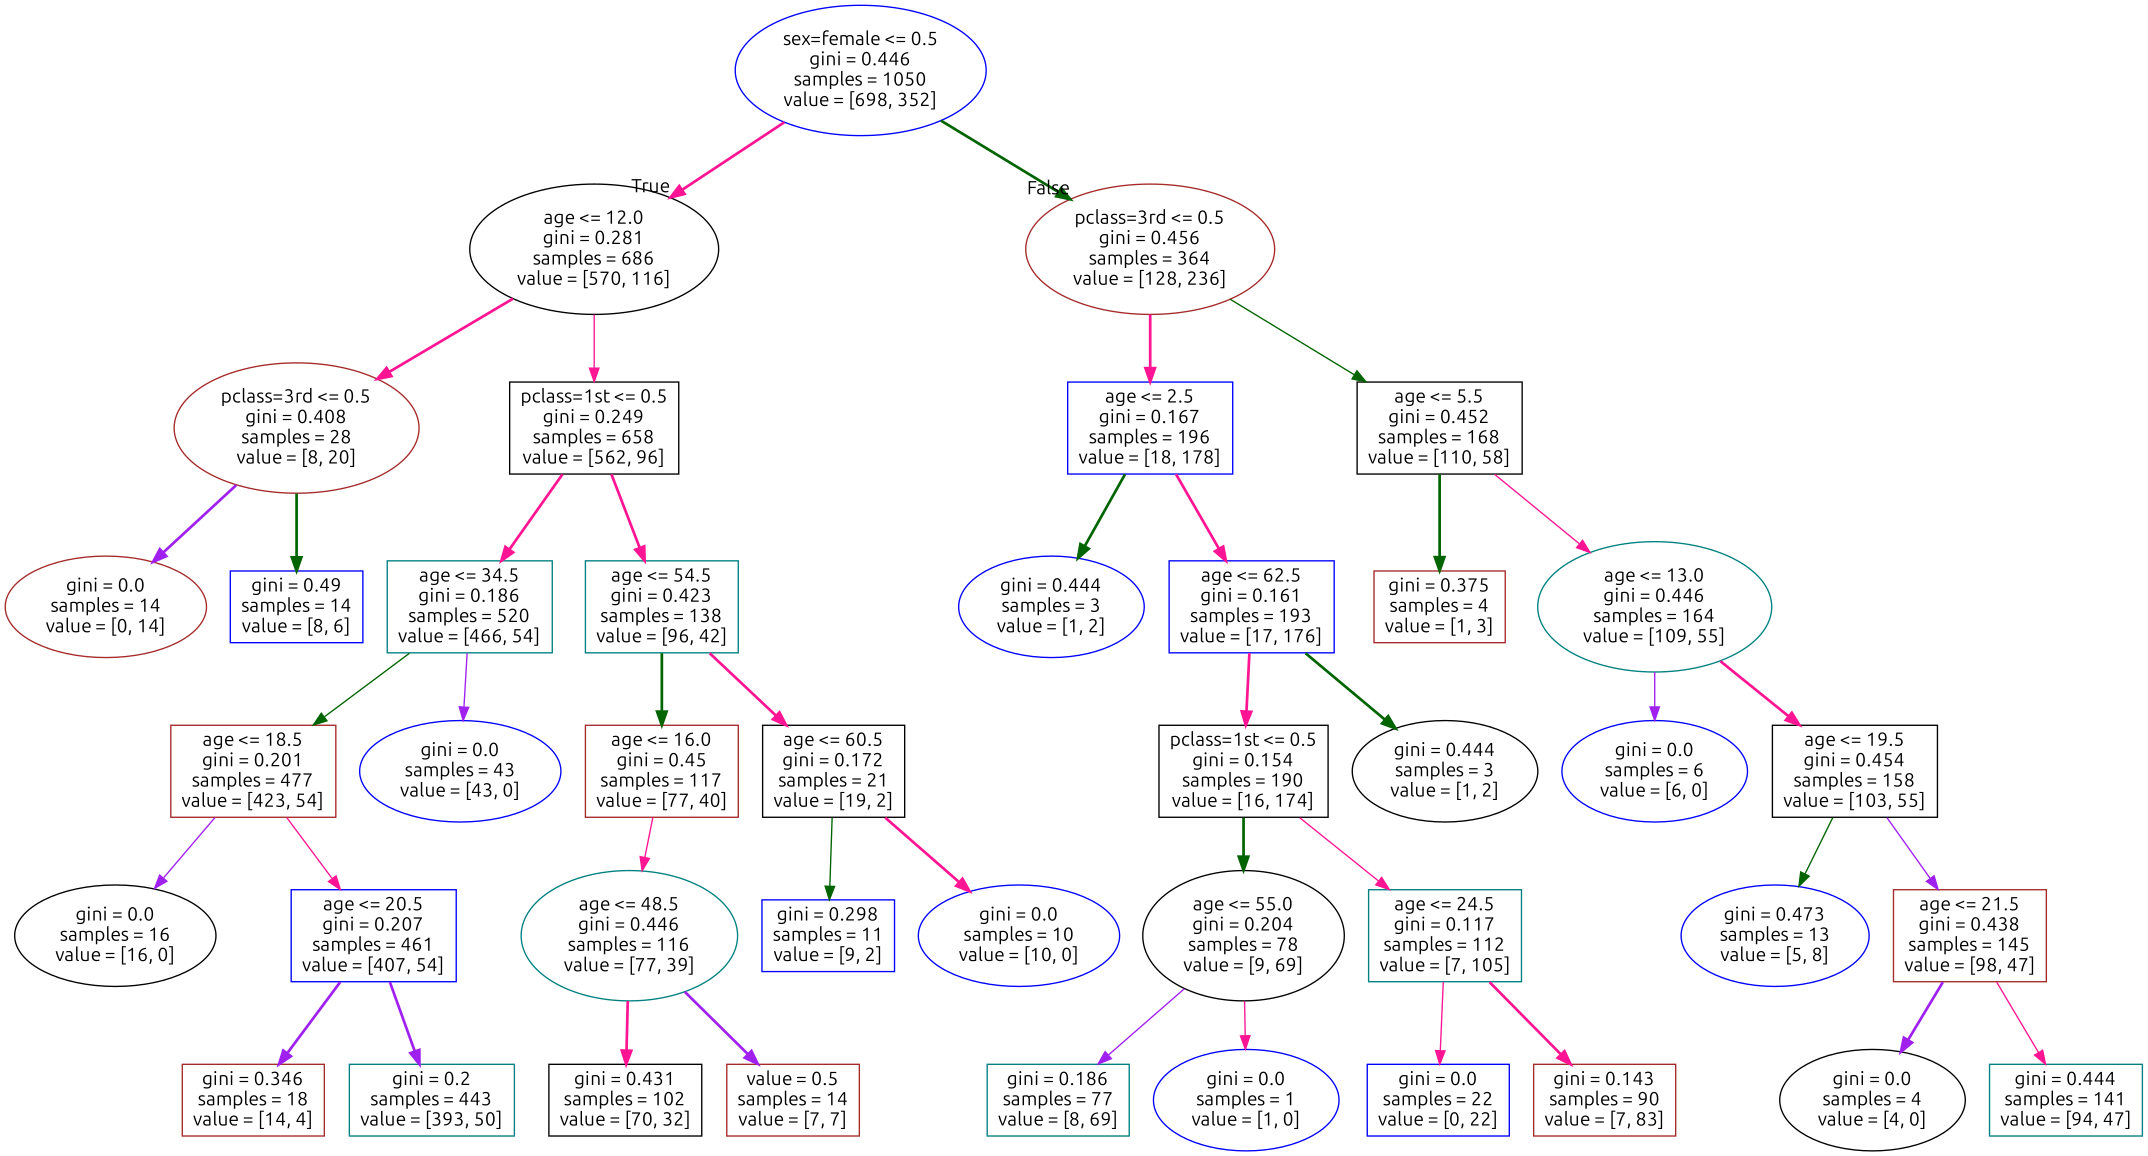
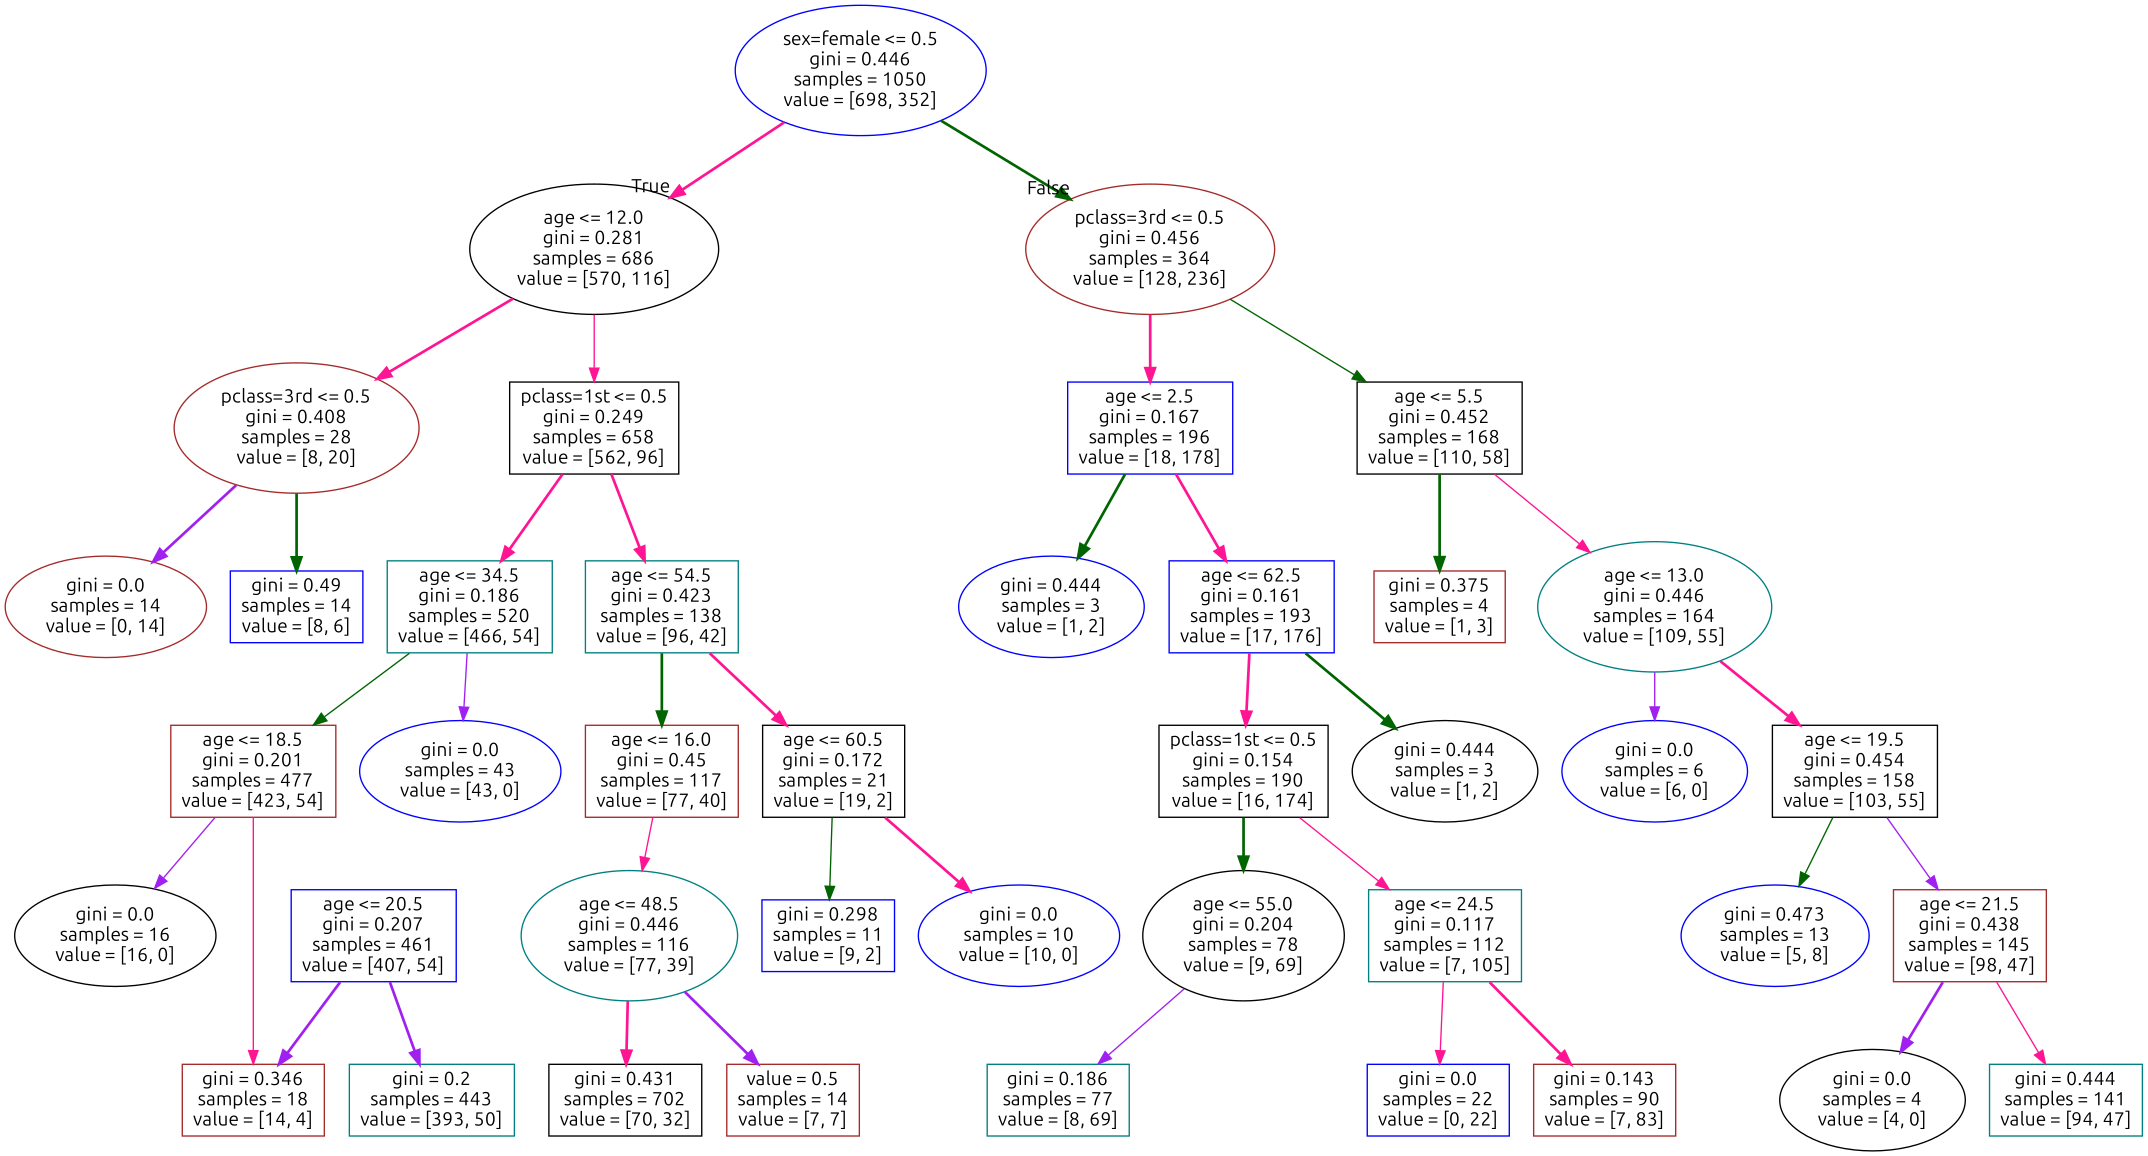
edge "age <= 18.5 gini = 0.201 samples = 477 value = [423, 54]" -> "age <= 20.5 gini = 0.207 samples = 461 value = [407, 54]": now "age <= 18.5 gini = 0.201 samples = 477 value = [423, 54]" -> "gini = 0.346 samples = 18 value = [14, 4]"
node "gini = 0.431 samples = 102 value = [70, 32]": label "gini = 0.431 samples = 102 value = [70, 32]" -> "gini = 0.431 samples = 702 value = [70, 32]"
node "gini = 0.0 samples = 1 value = [1, 0]": removed
